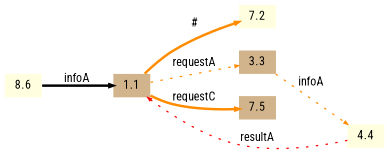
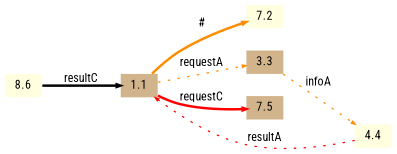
edge "8.6" -> "1.1": label "infoA" -> "resultC"
edge "1.1" -> "7.5": color darkorange -> red
